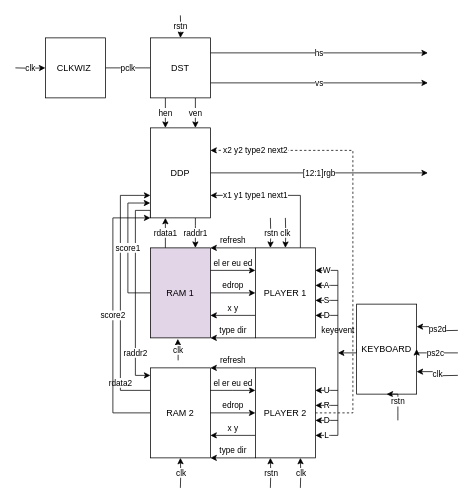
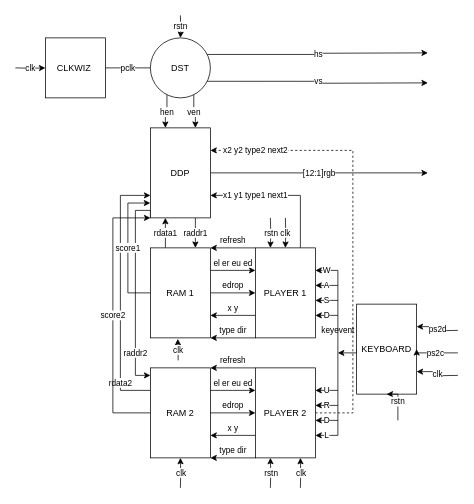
node "DST": shape rectangle -> ellipse
node "RAM 1": fillcolor #e1d5e7 -> #ffffff
